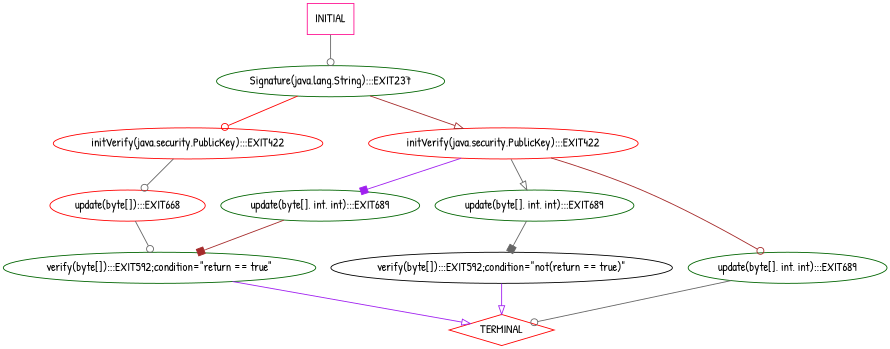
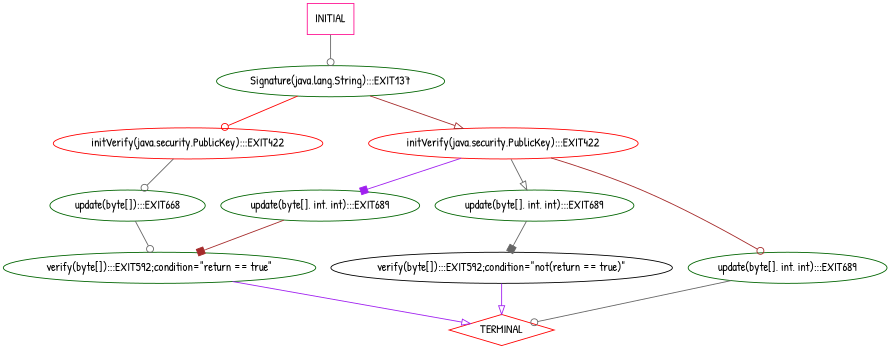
node "Signature(java.lang.String):::EXIT237": label "Signature(java.lang.String):::EXIT237" -> "Signature(java.lang.String):::EXIT137"
node "update(byte[]):::EXIT668": color red -> darkgreen
